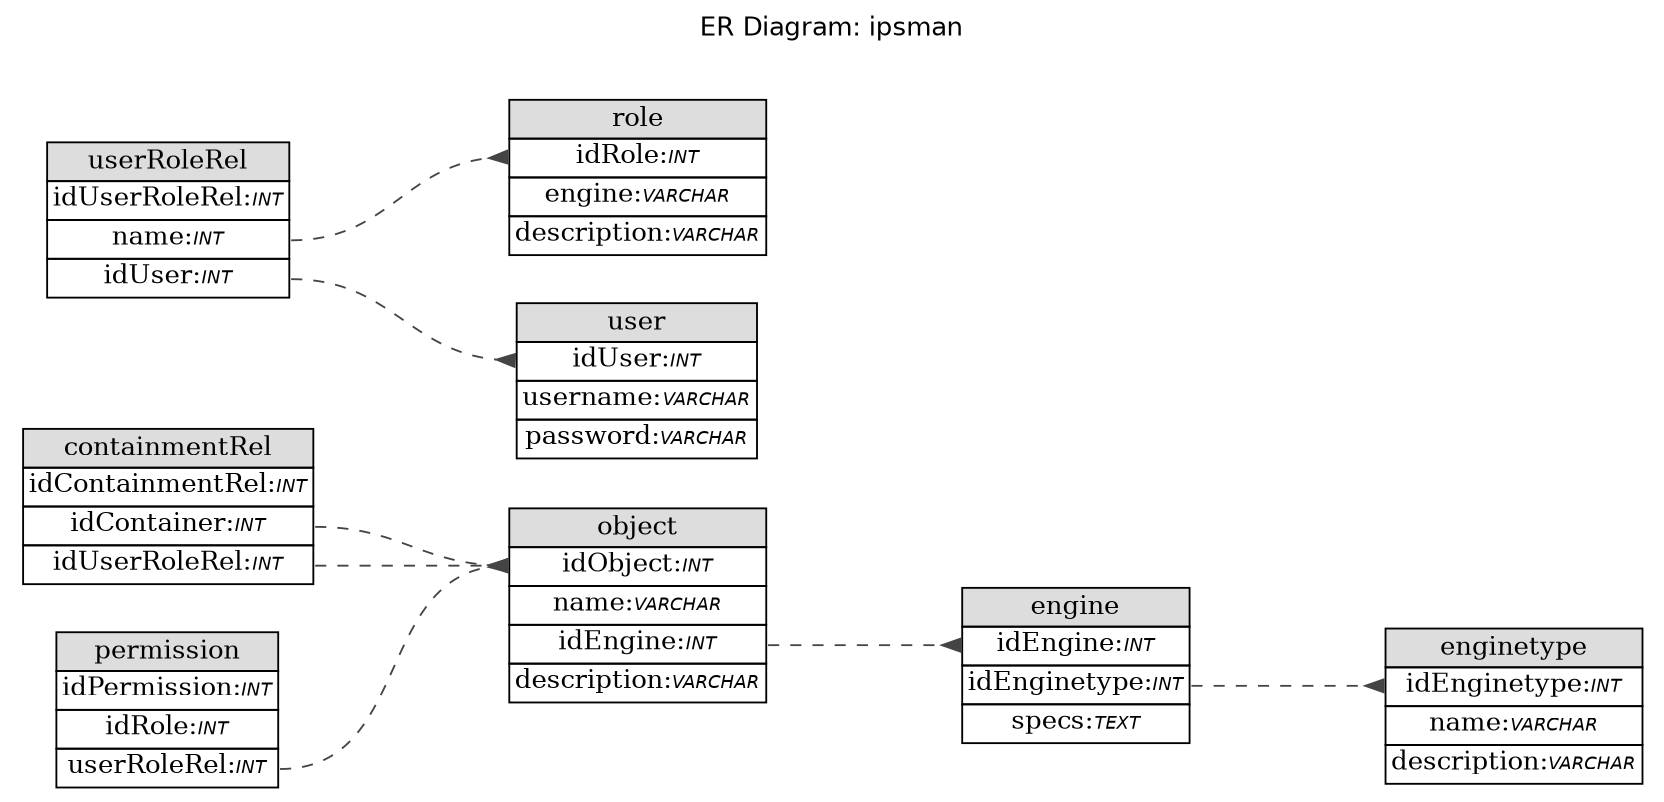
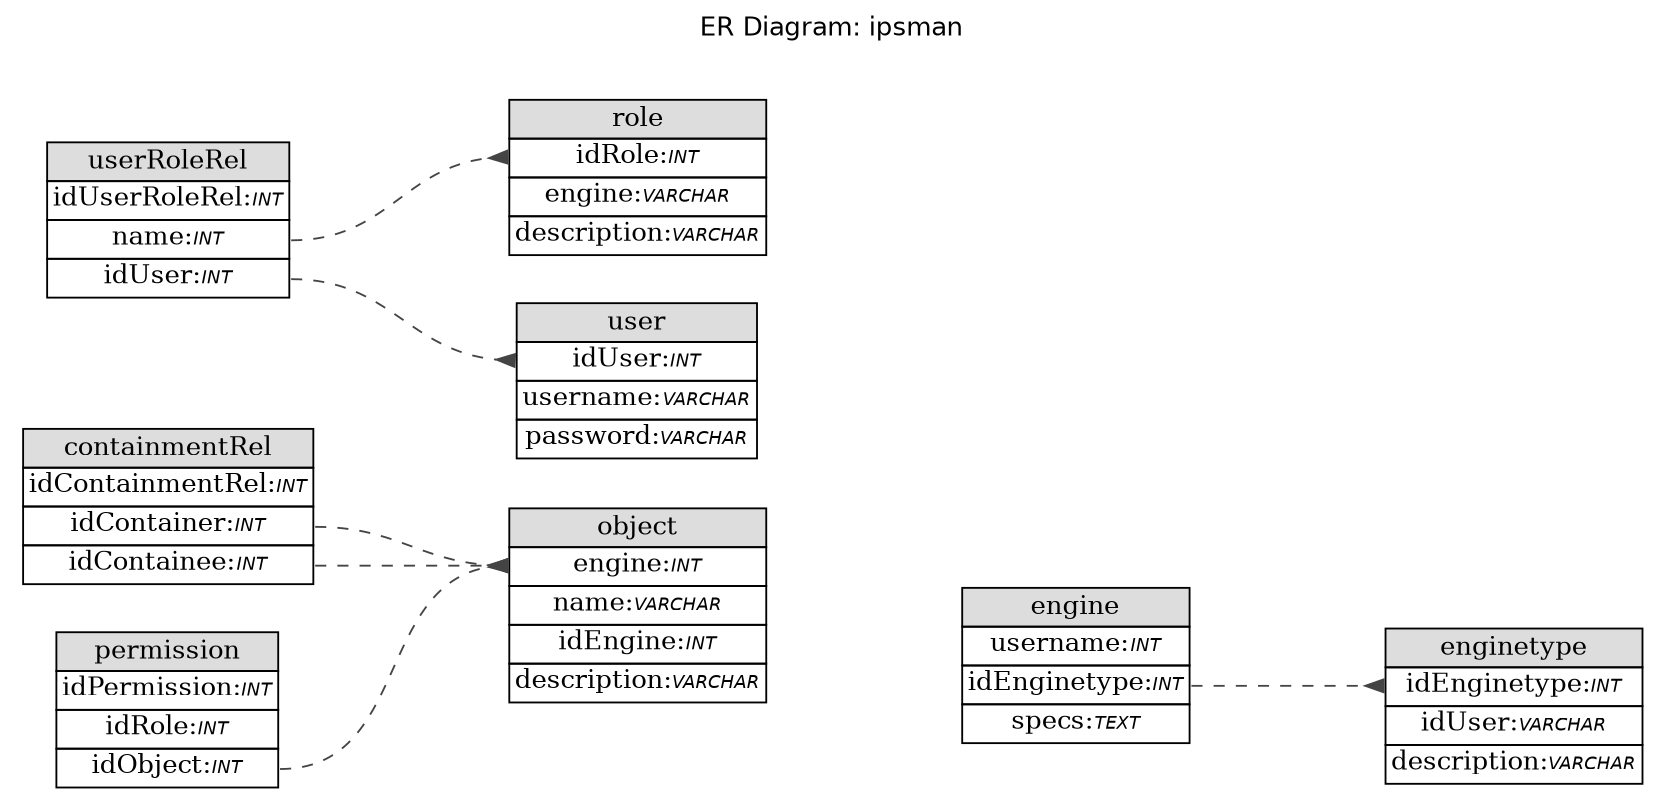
node "containmentRel": text "idUserRoleRel:" -> "idContainee:"
node "object": text "idObject:" -> "engine:"
node "engine": text "idEngine:" -> "username:"
edge "object" -> "engine": removed
node "enginetype": text "name:" -> "idUser:"
node "permission": text "userRoleRel:" -> "idObject:"
